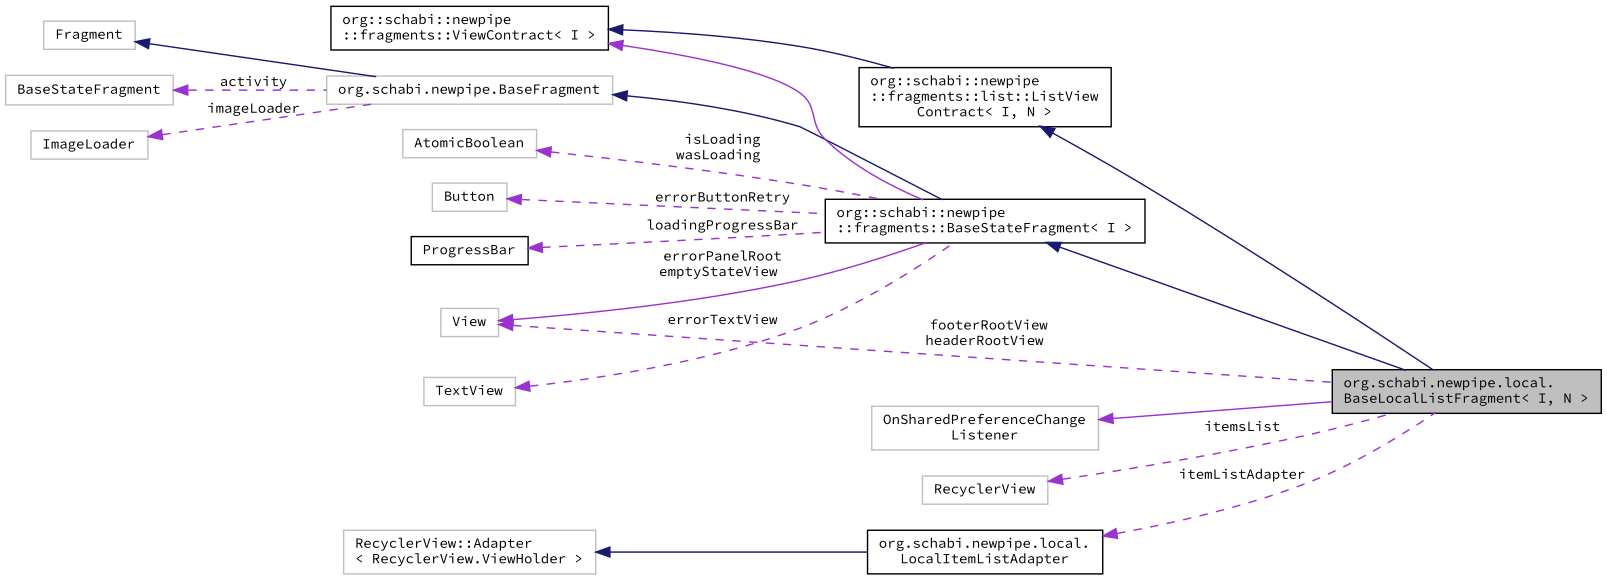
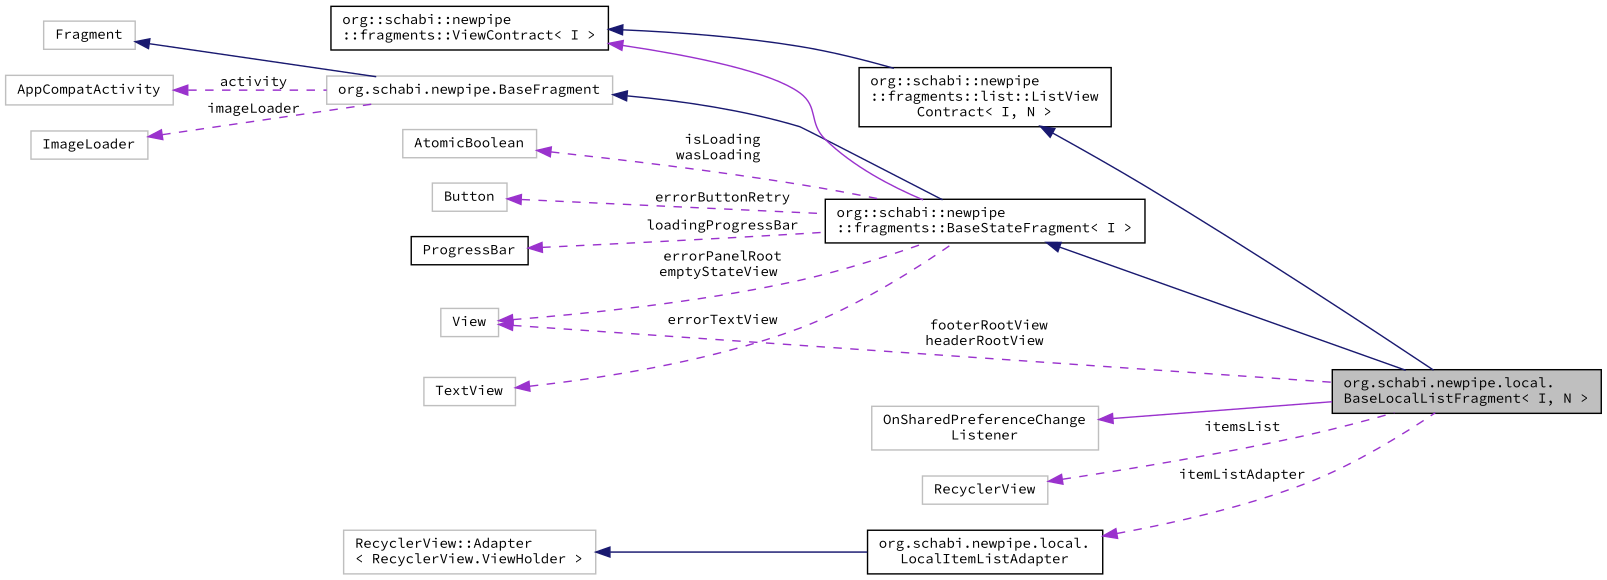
node "BaseStateFragment": label "BaseStateFragment" -> "AppCompatActivity"
edge "org::schabi::newpipe ::fragments::BaseStateFragment< I >" -> "View": style solid -> dashed
